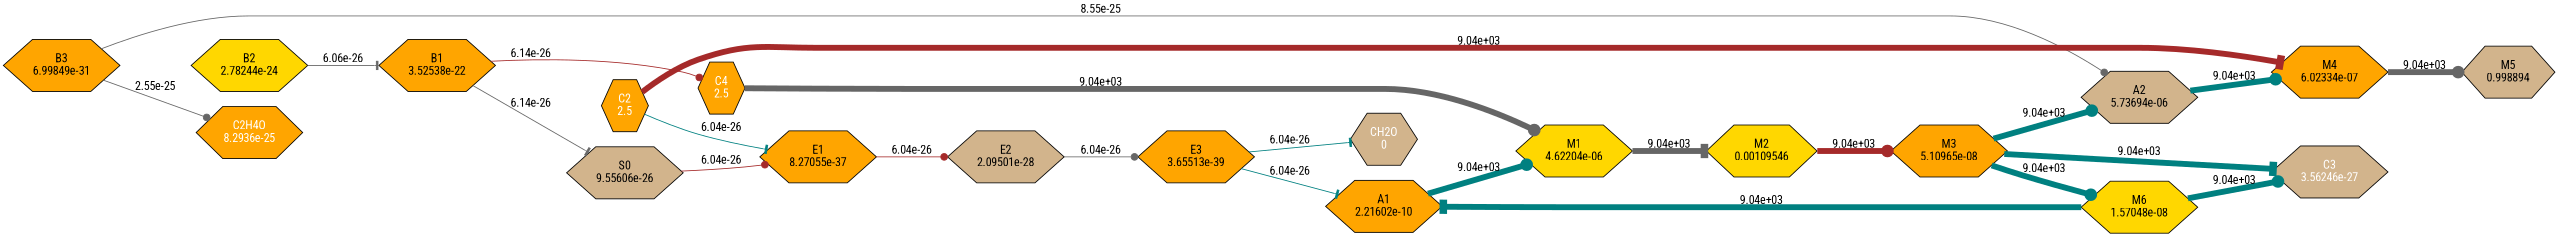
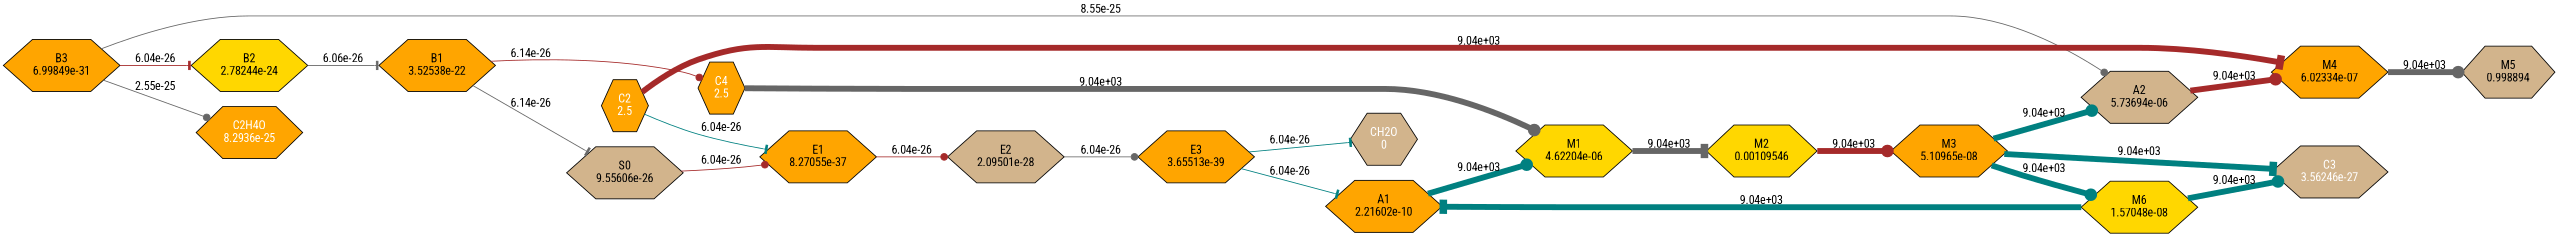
edge "B3 6.99849e-31" -> "B2 2.78244e-24": added, label "6.04e-26"
edge "A2 5.73694e-06" -> "M4 6.02334e-07": color teal -> brown
